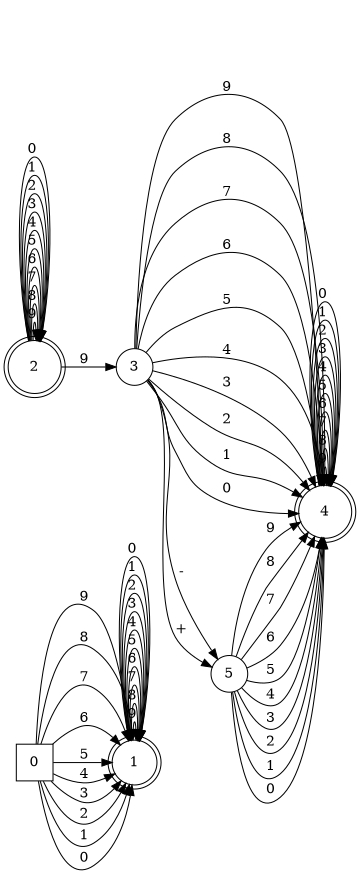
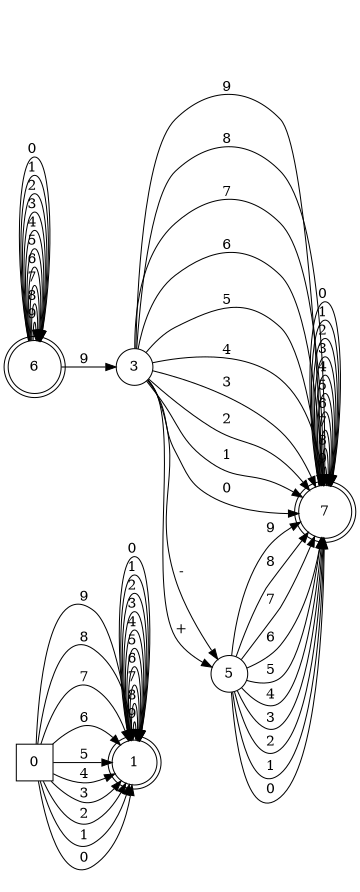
node "2": label "2" -> "6"
node "4": label "4" -> "7"
